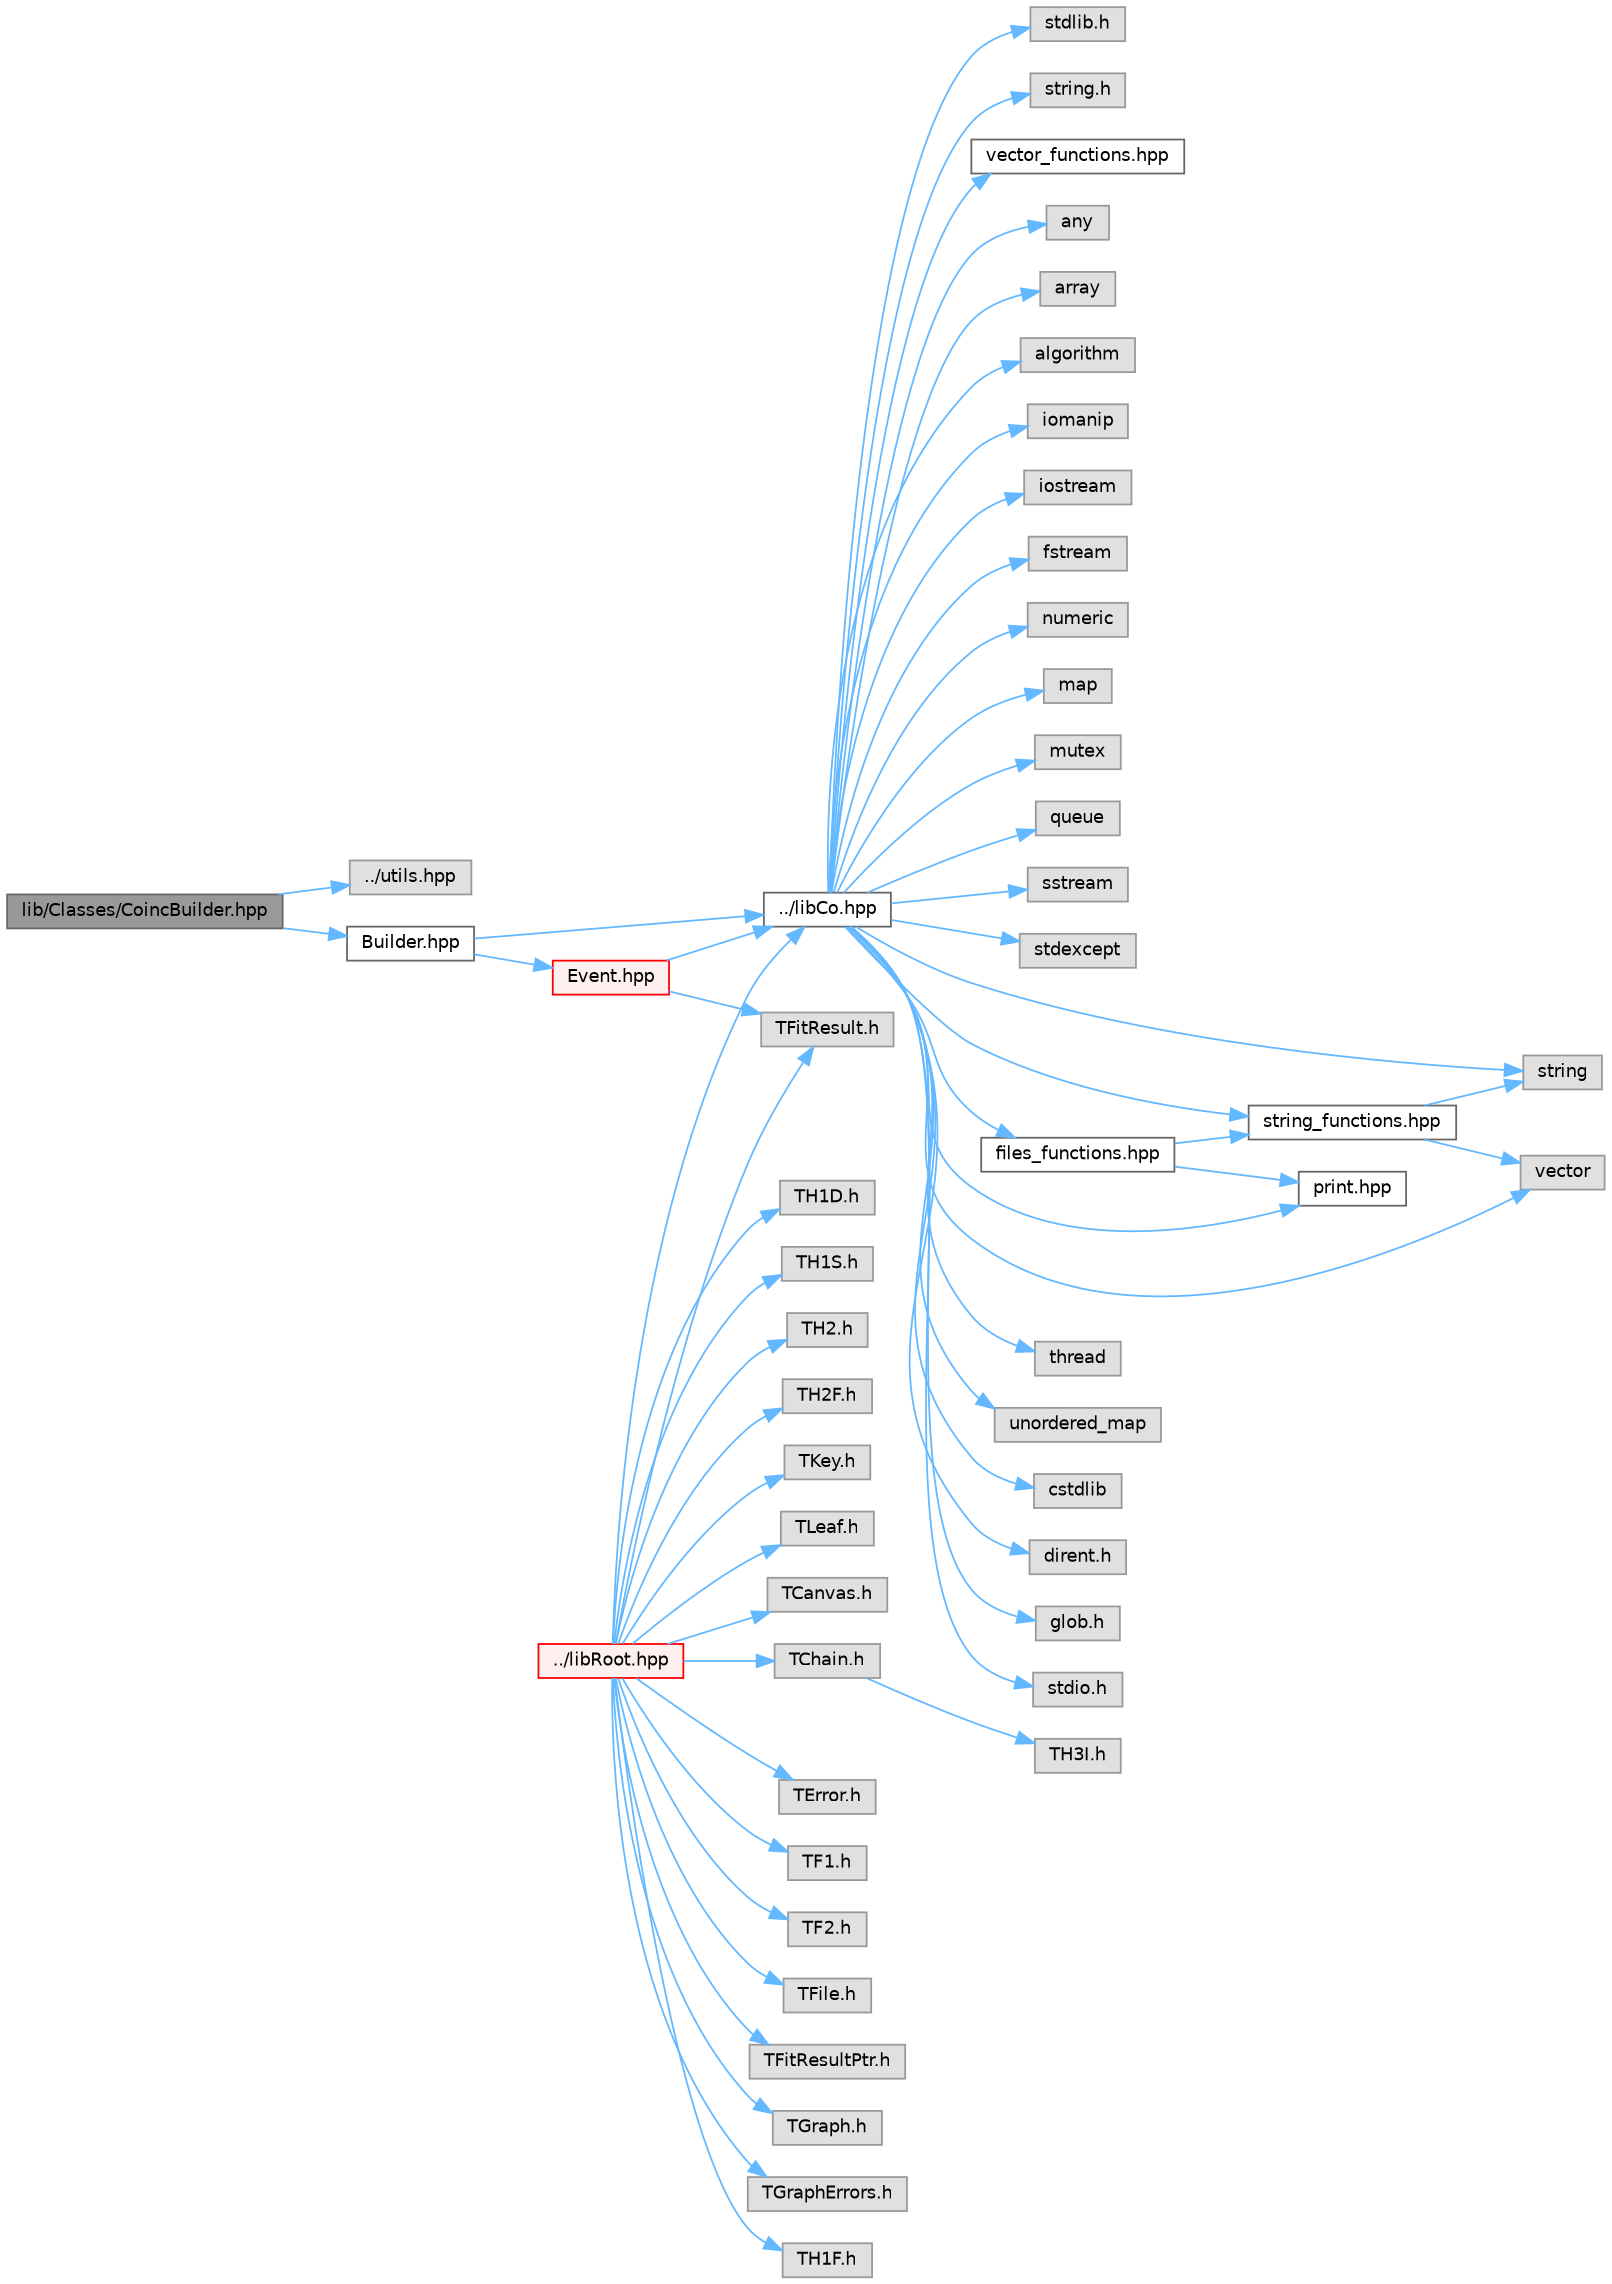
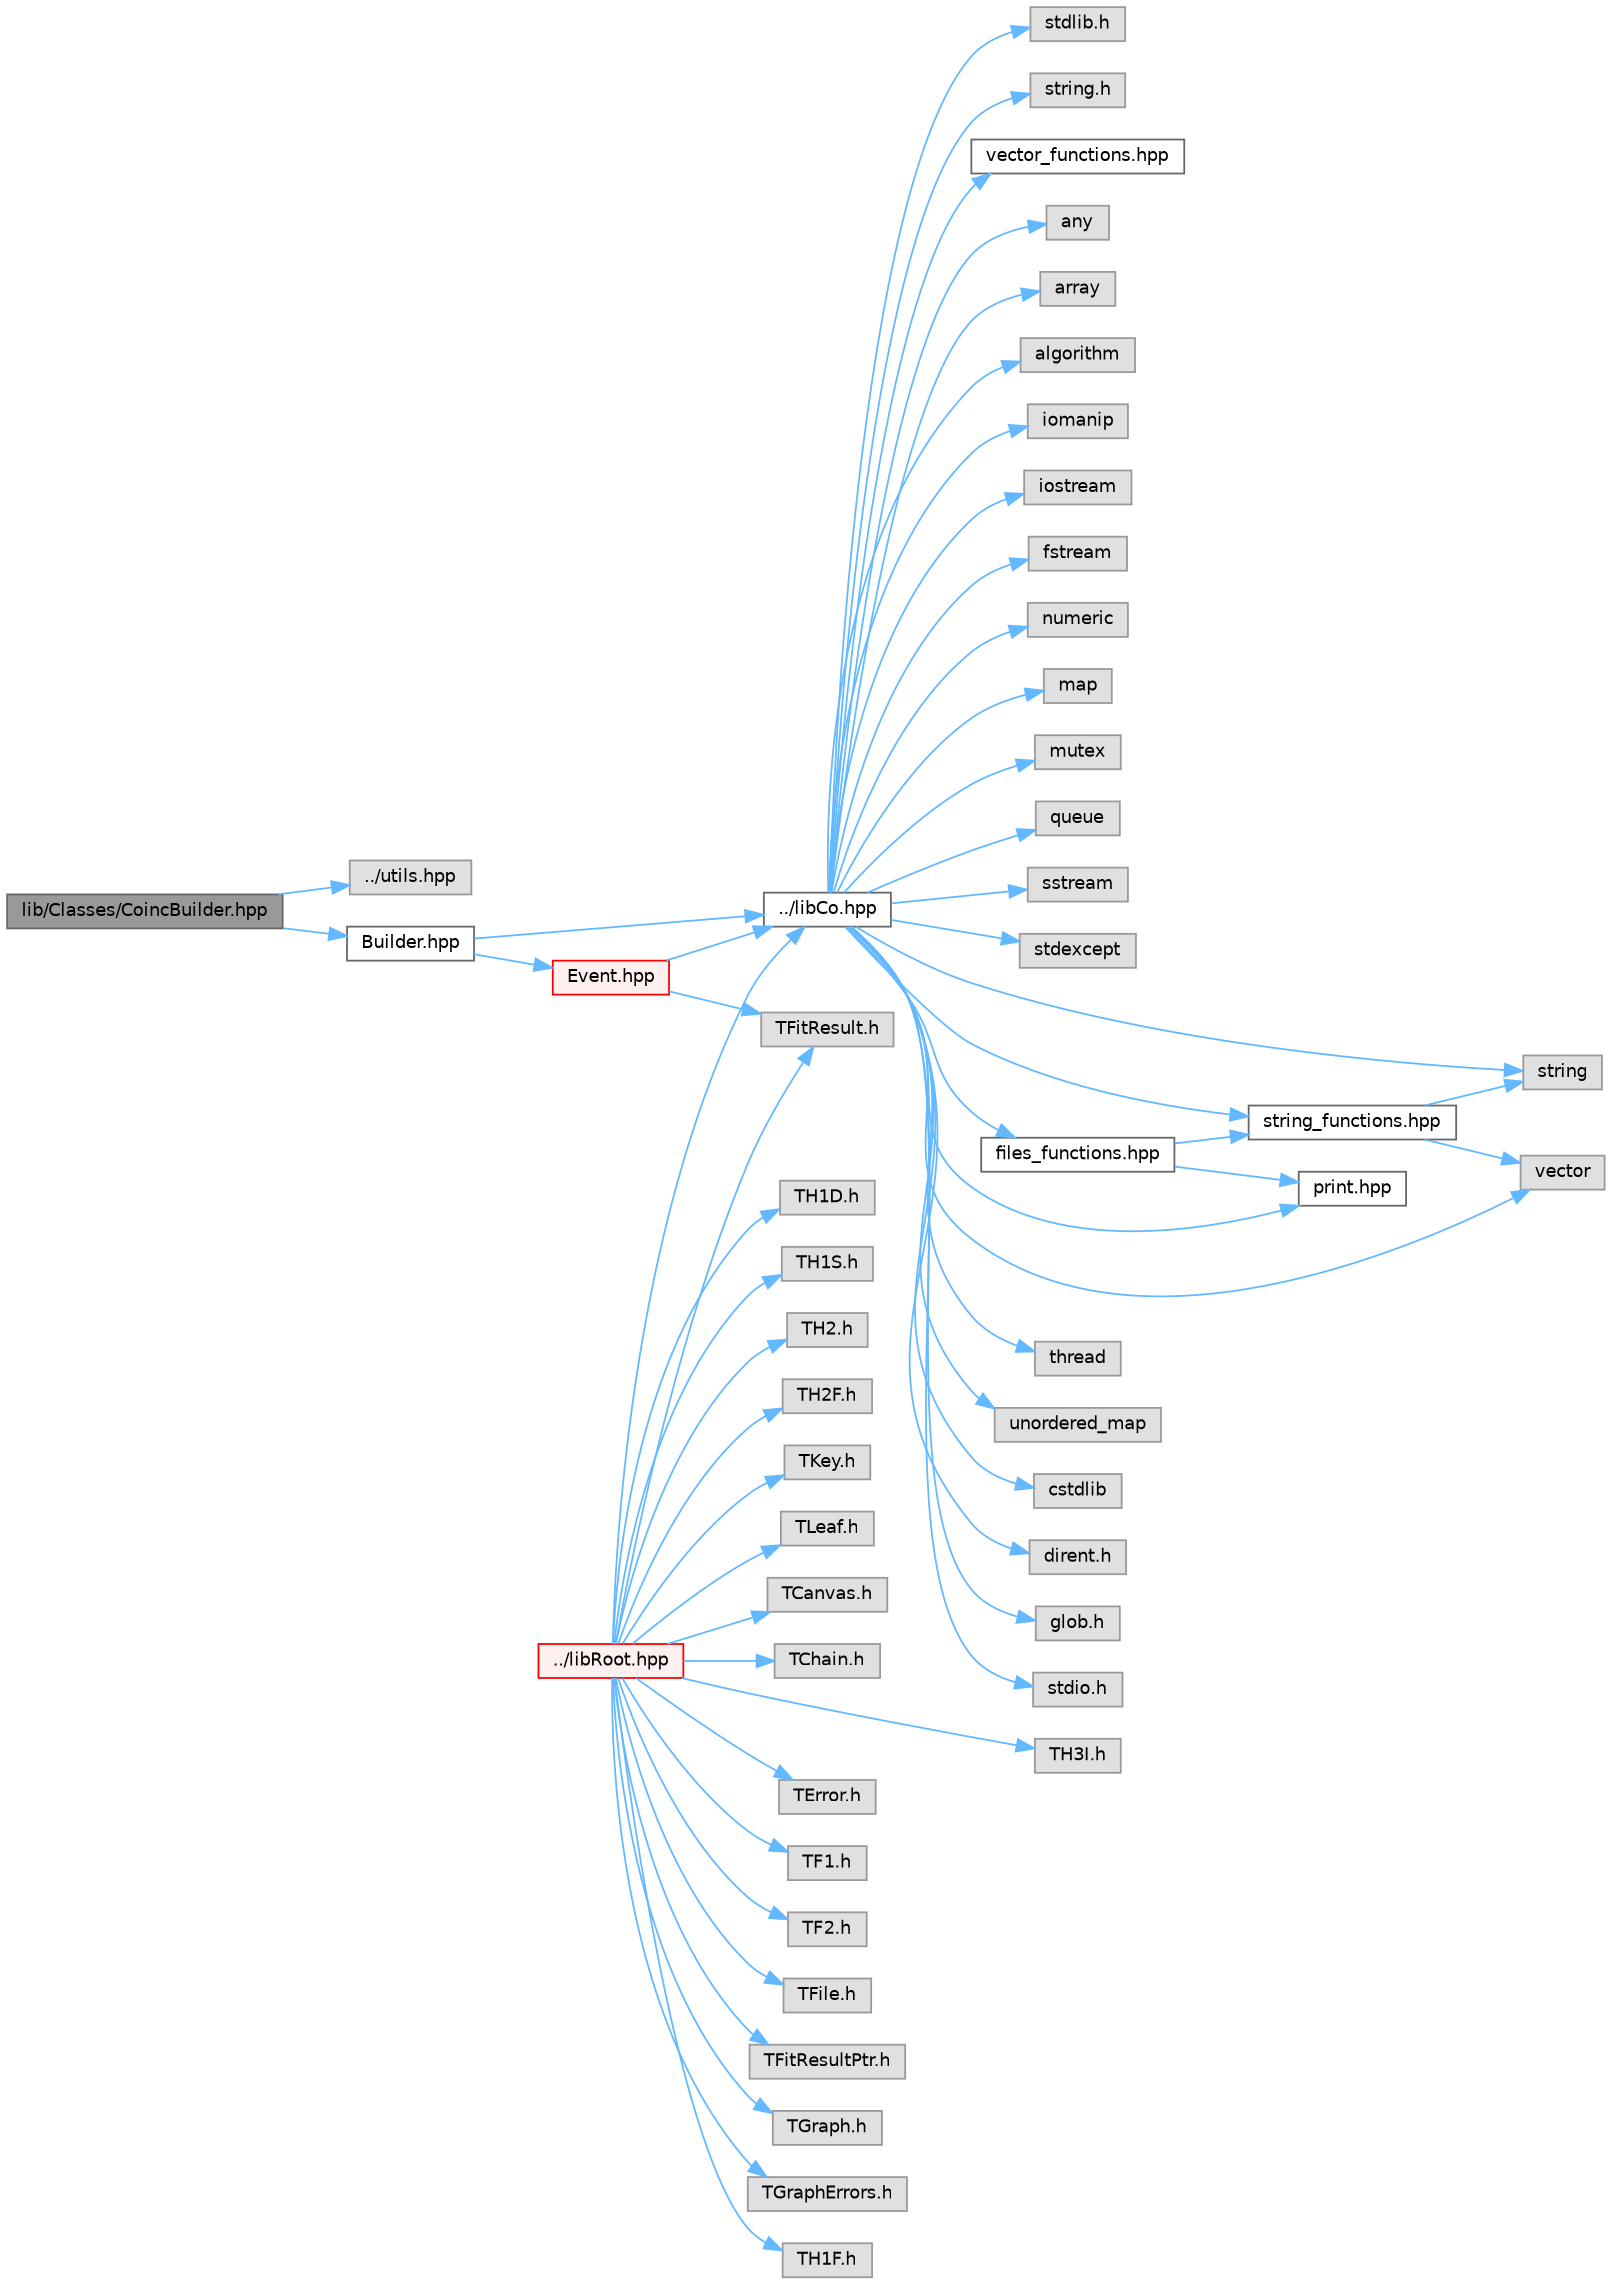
edge "TChain.h" -> "TH3I.h": now "../libRoot.hpp" -> "TH3I.h"
